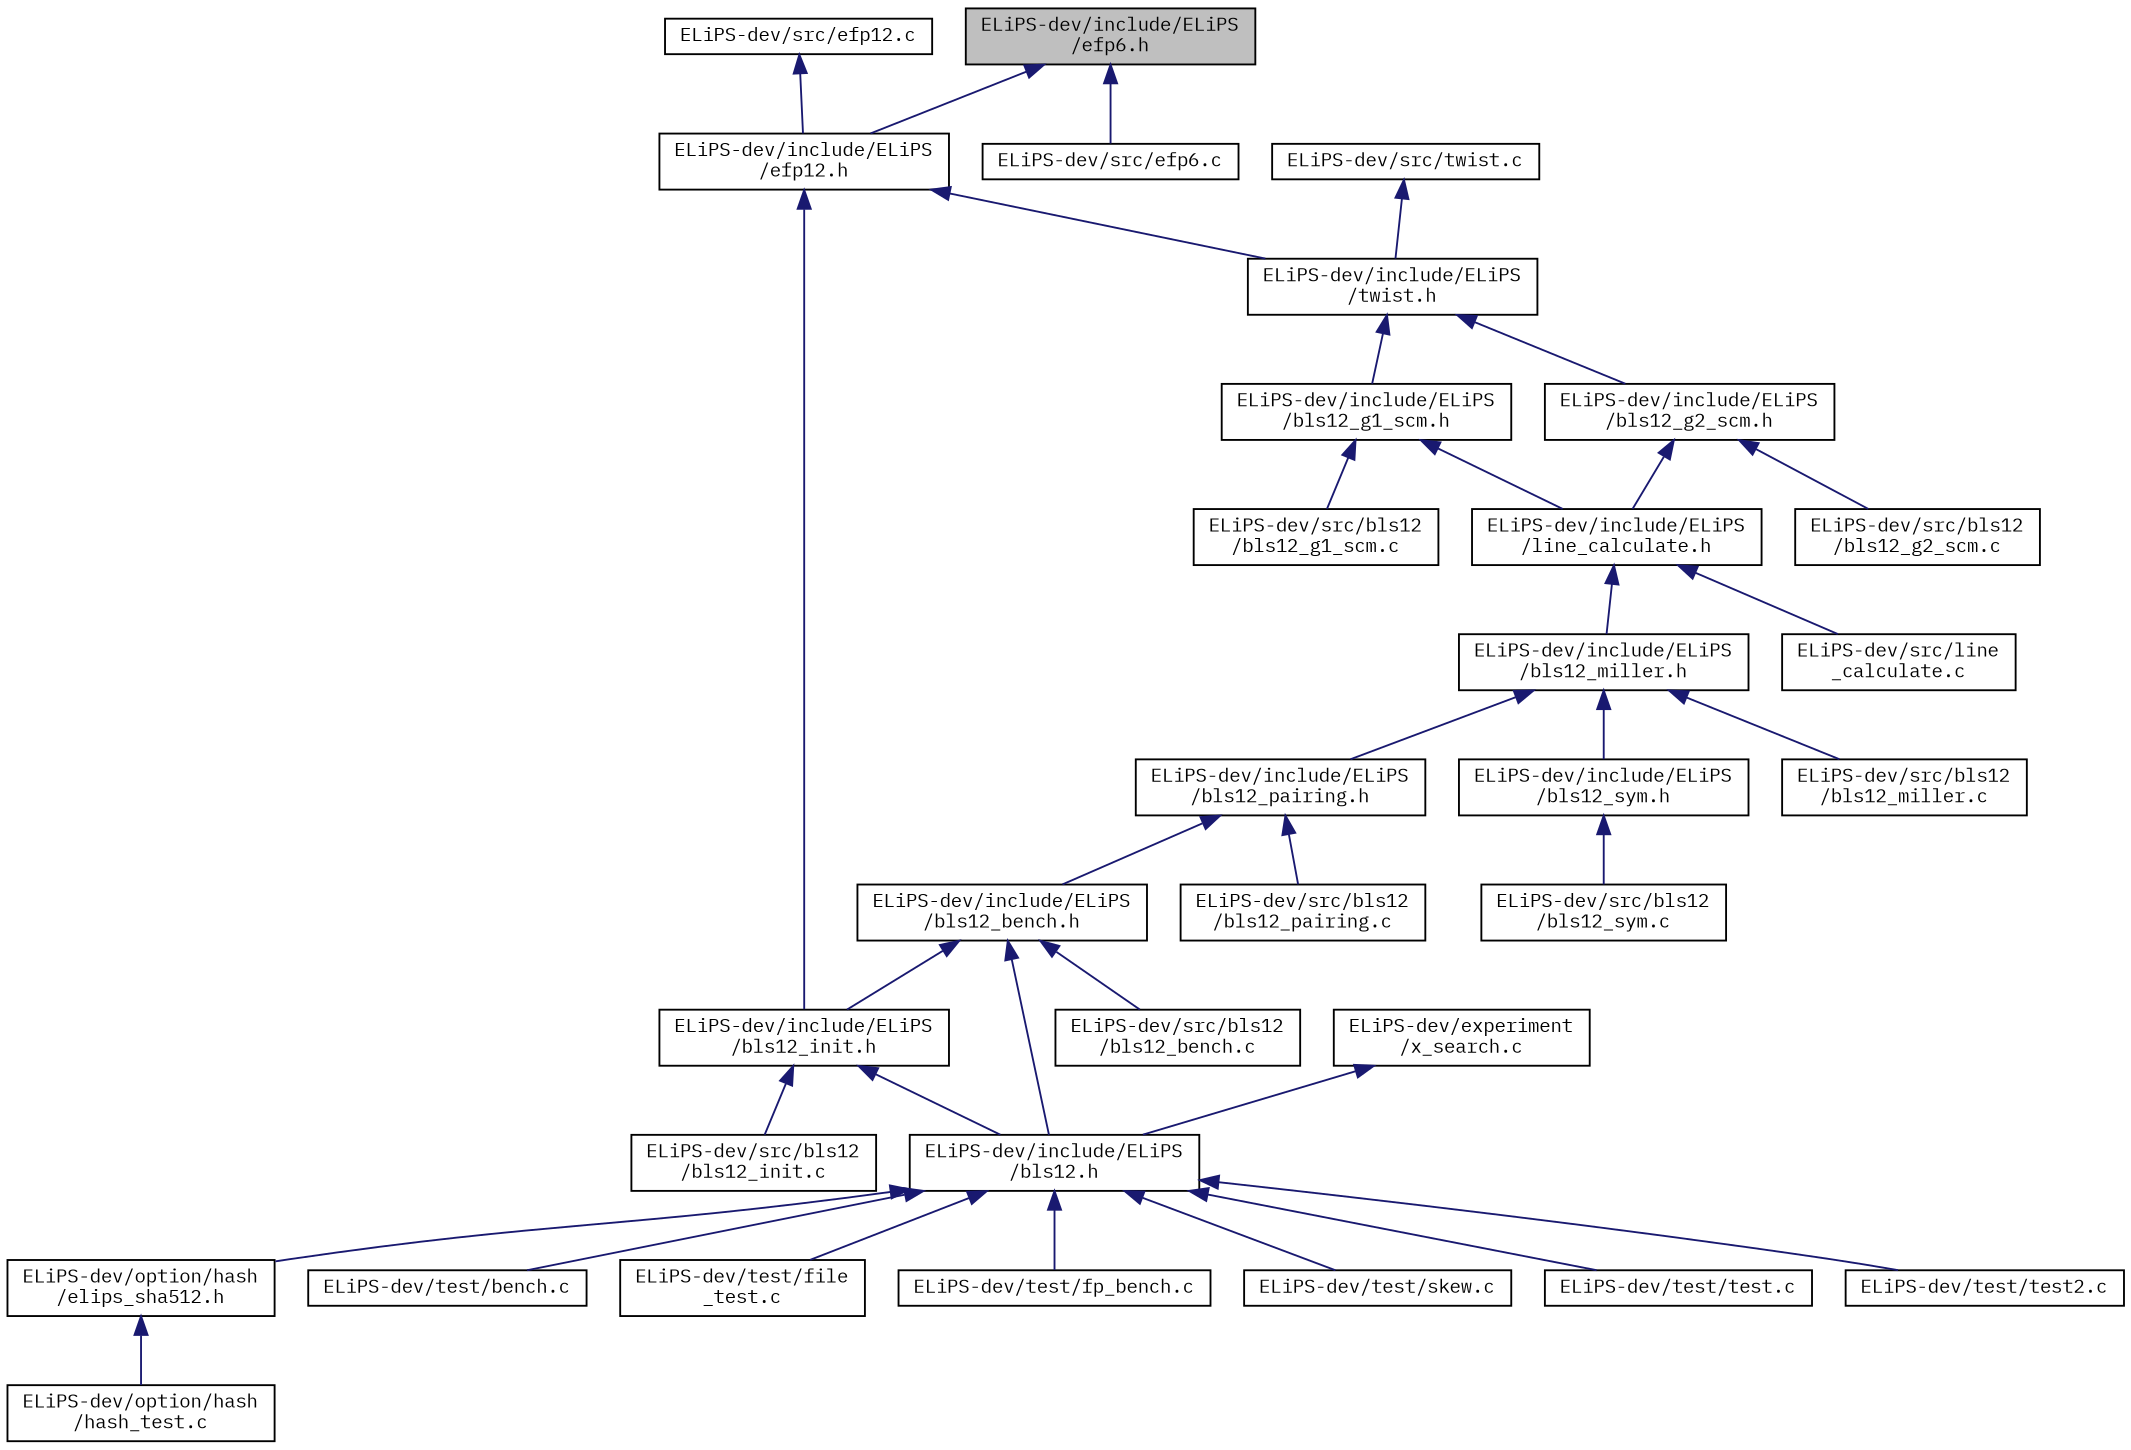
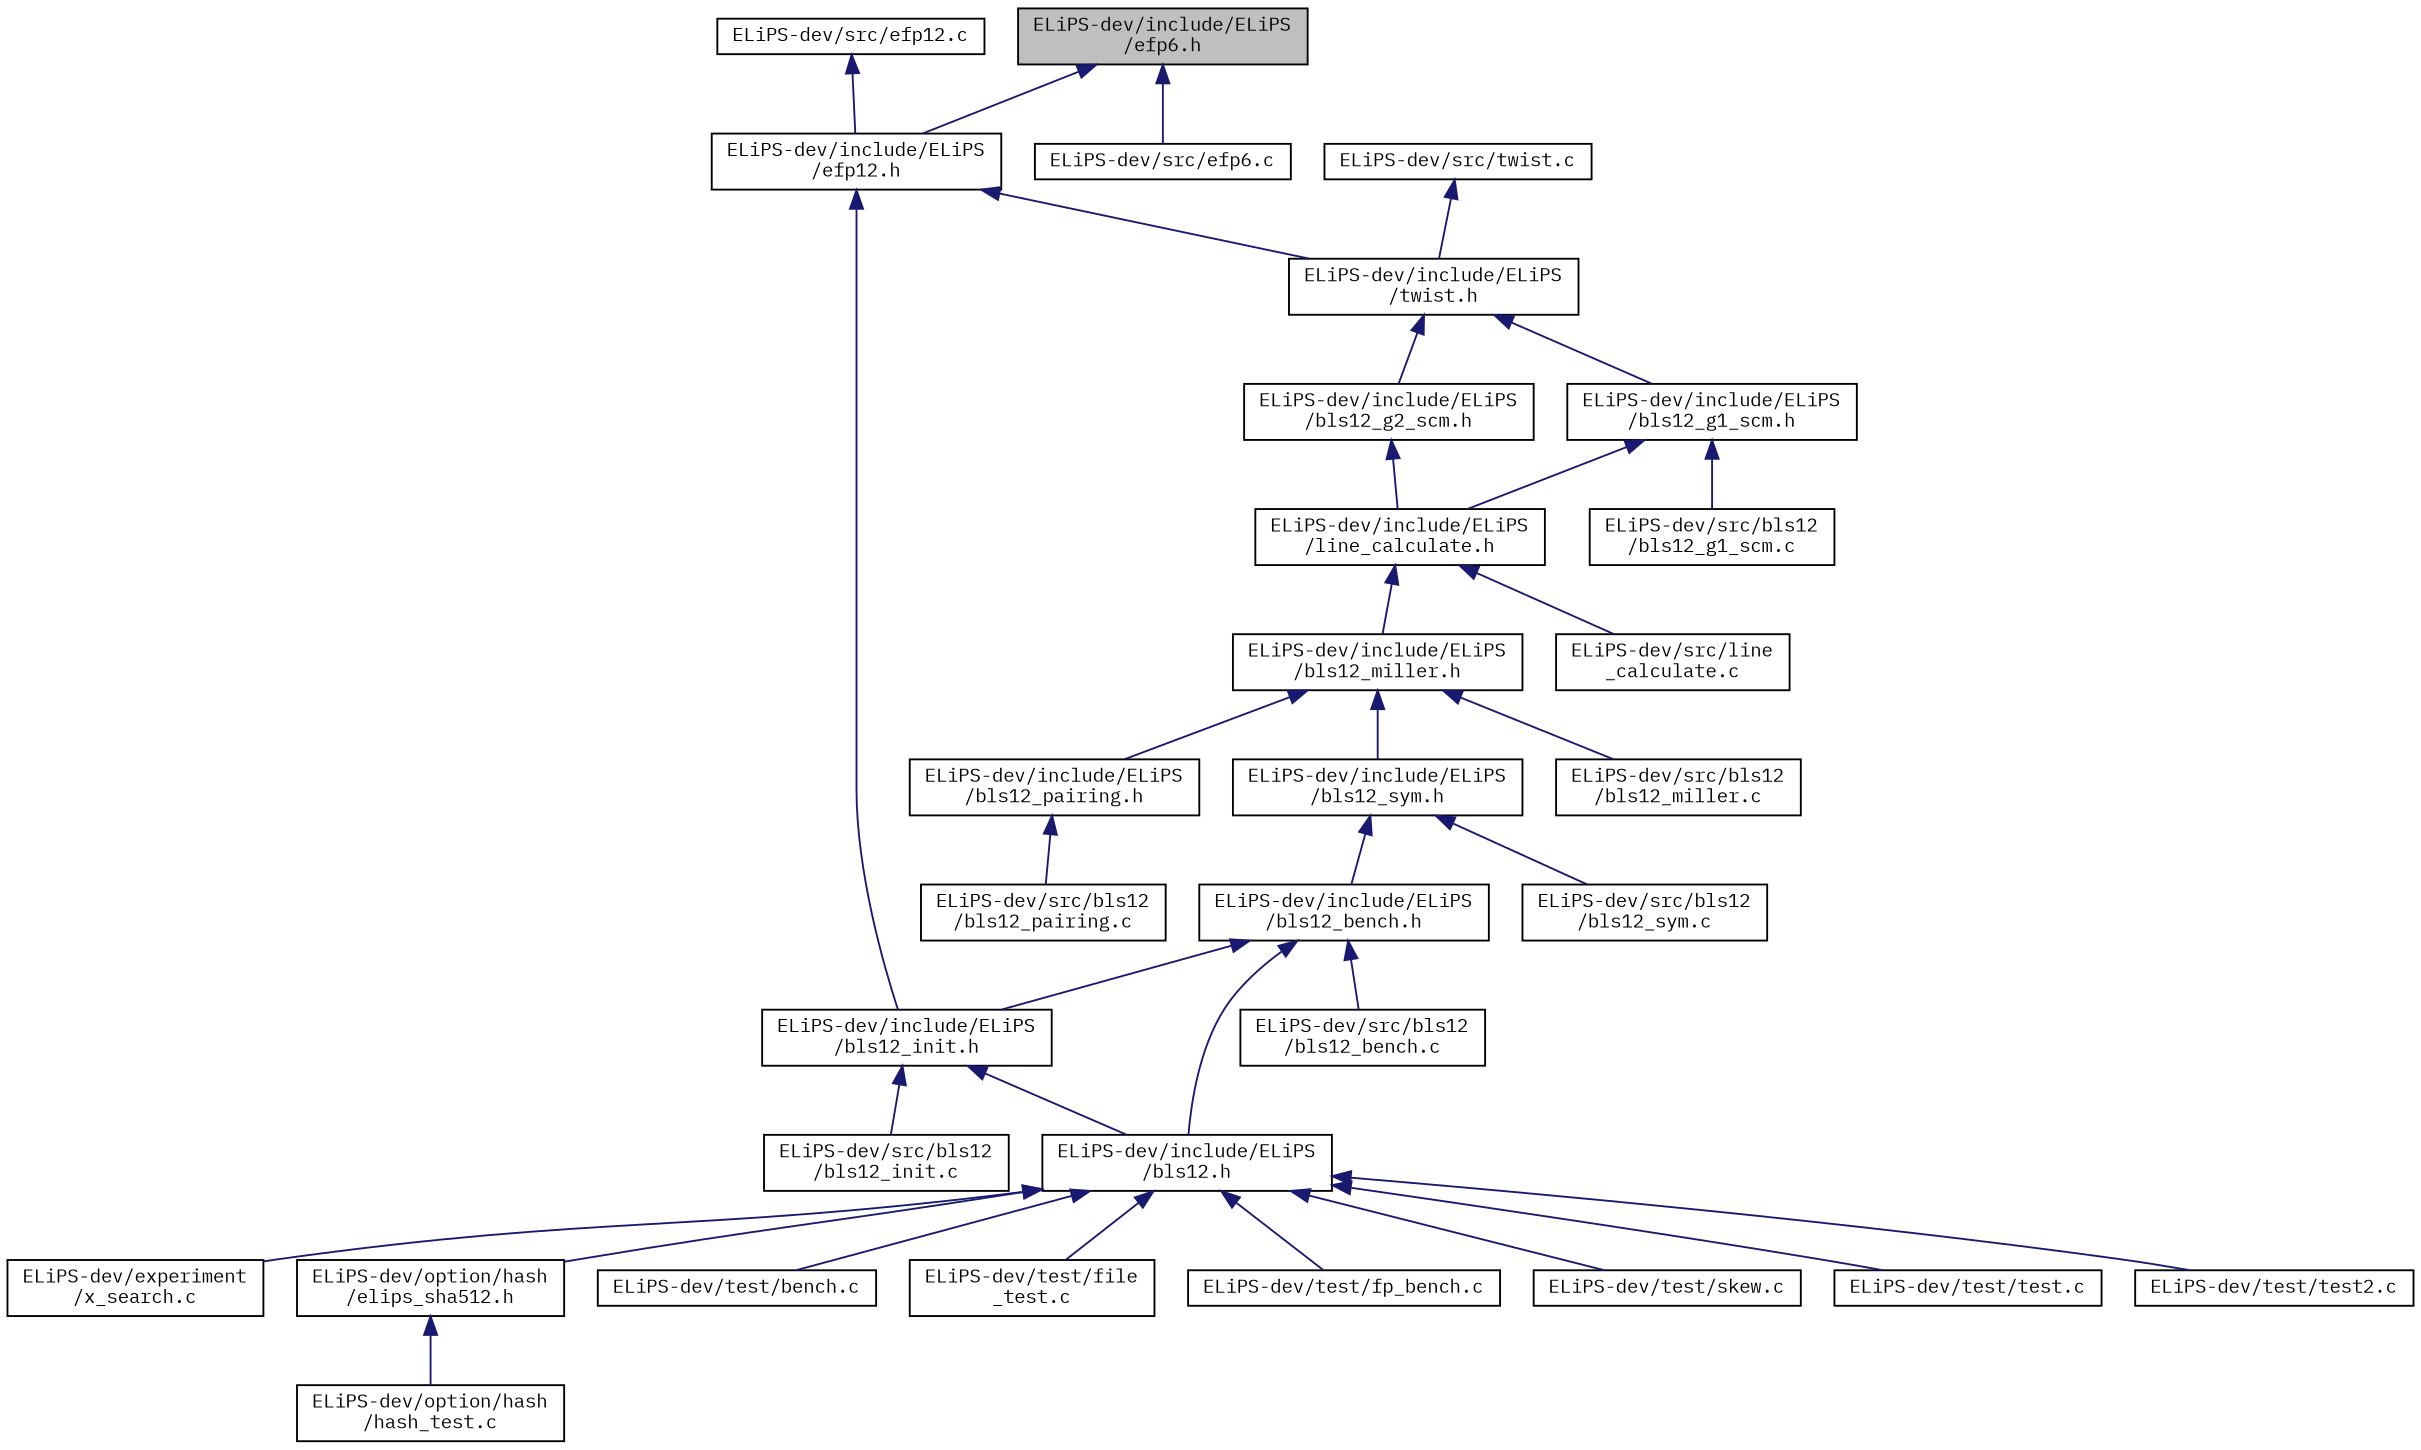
node "ELiPS-dev/src/bls12 /bls12_g2_scm.c": removed
edge "ELiPS-dev/include/ELiPS /bls12_bench.h" -> "ELiPS-dev/include/ELiPS /bls12_pairing.h": now "ELiPS-dev/include/ELiPS /bls12_bench.h" -> "ELiPS-dev/include/ELiPS /bls12_sym.h"
edge "ELiPS-dev/include/ELiPS /bls12.h" -> "ELiPS-dev/experiment /x_search.c": reversed
